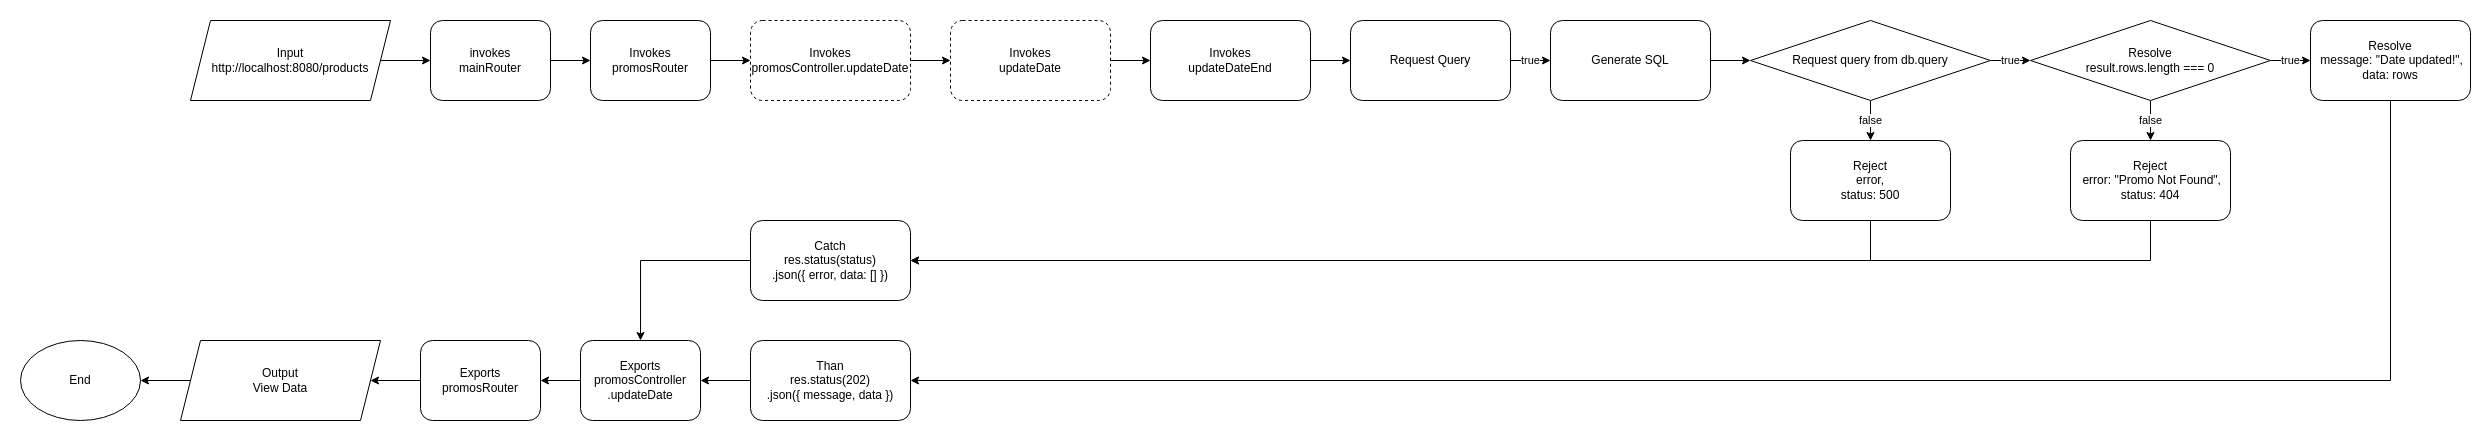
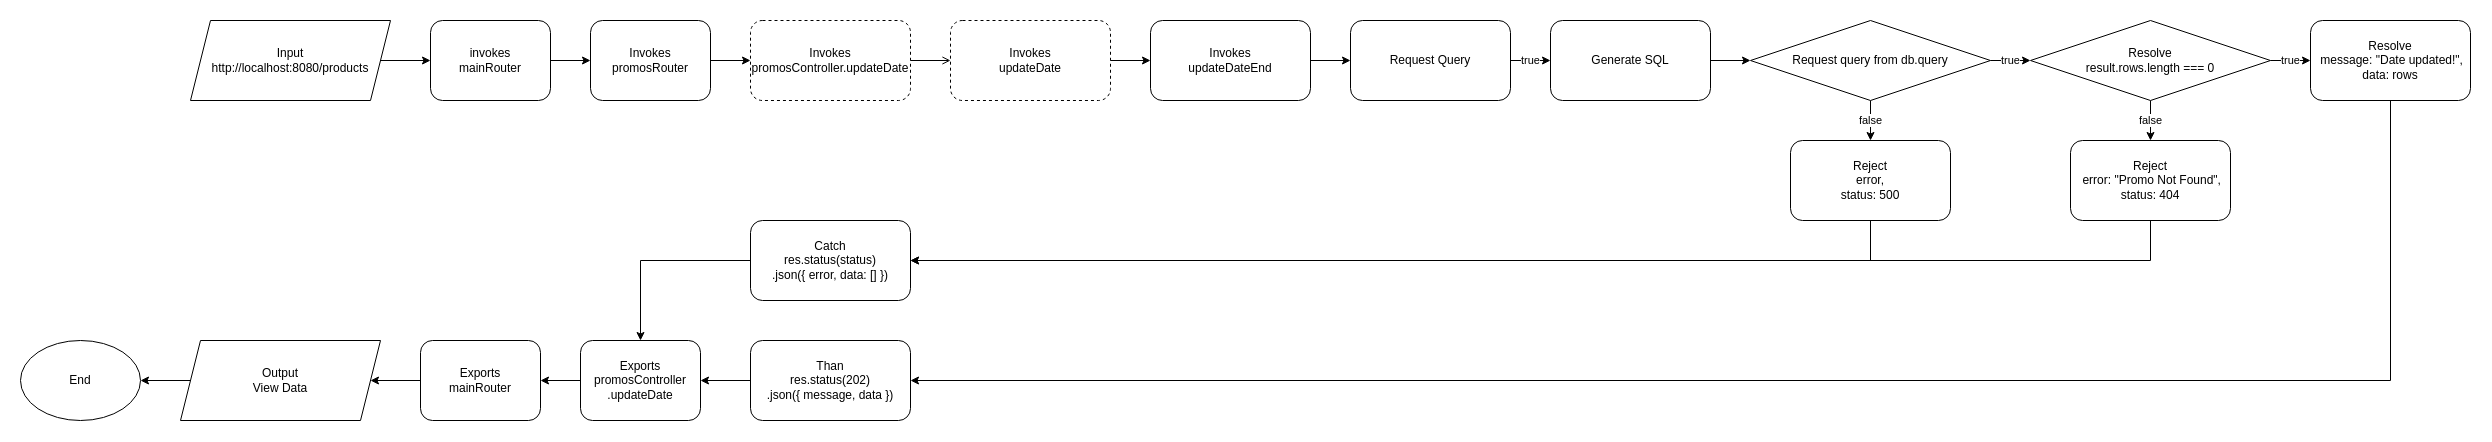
edge "Invokes promosController.updateDate" -> "Invokes updateDate": arrowhead classic -> open
node "Exports promosRouter": label "Exports promosRouter" -> "Exports mainRouter"
